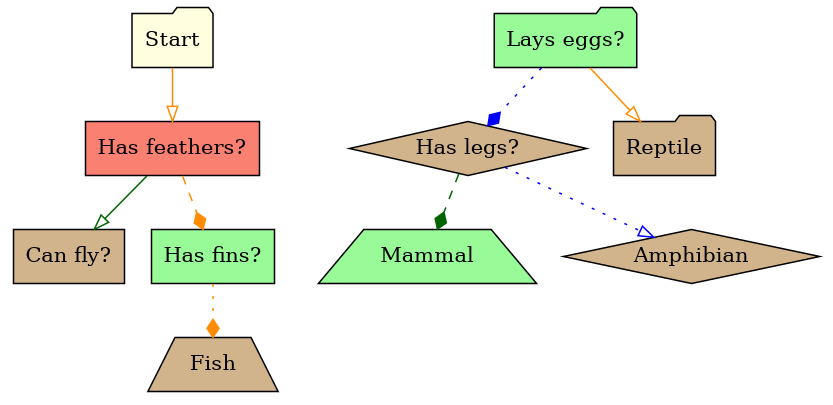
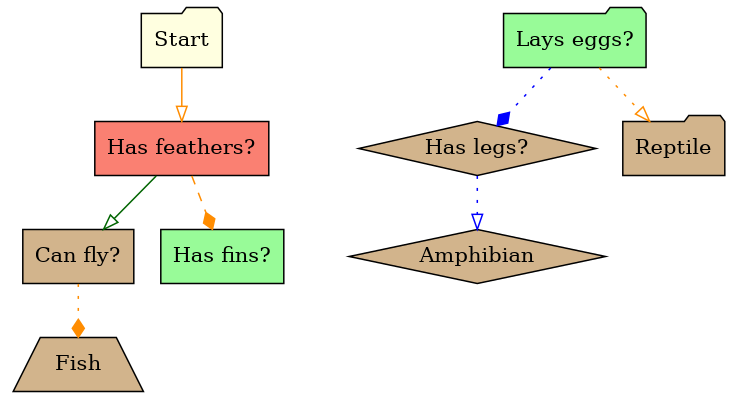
edge "Lays eggs?" -> "Reptile": style solid -> dotted
node "Mammal": removed
edge "Has fins?" -> "Fish": now "Can fly?" -> "Fish"
